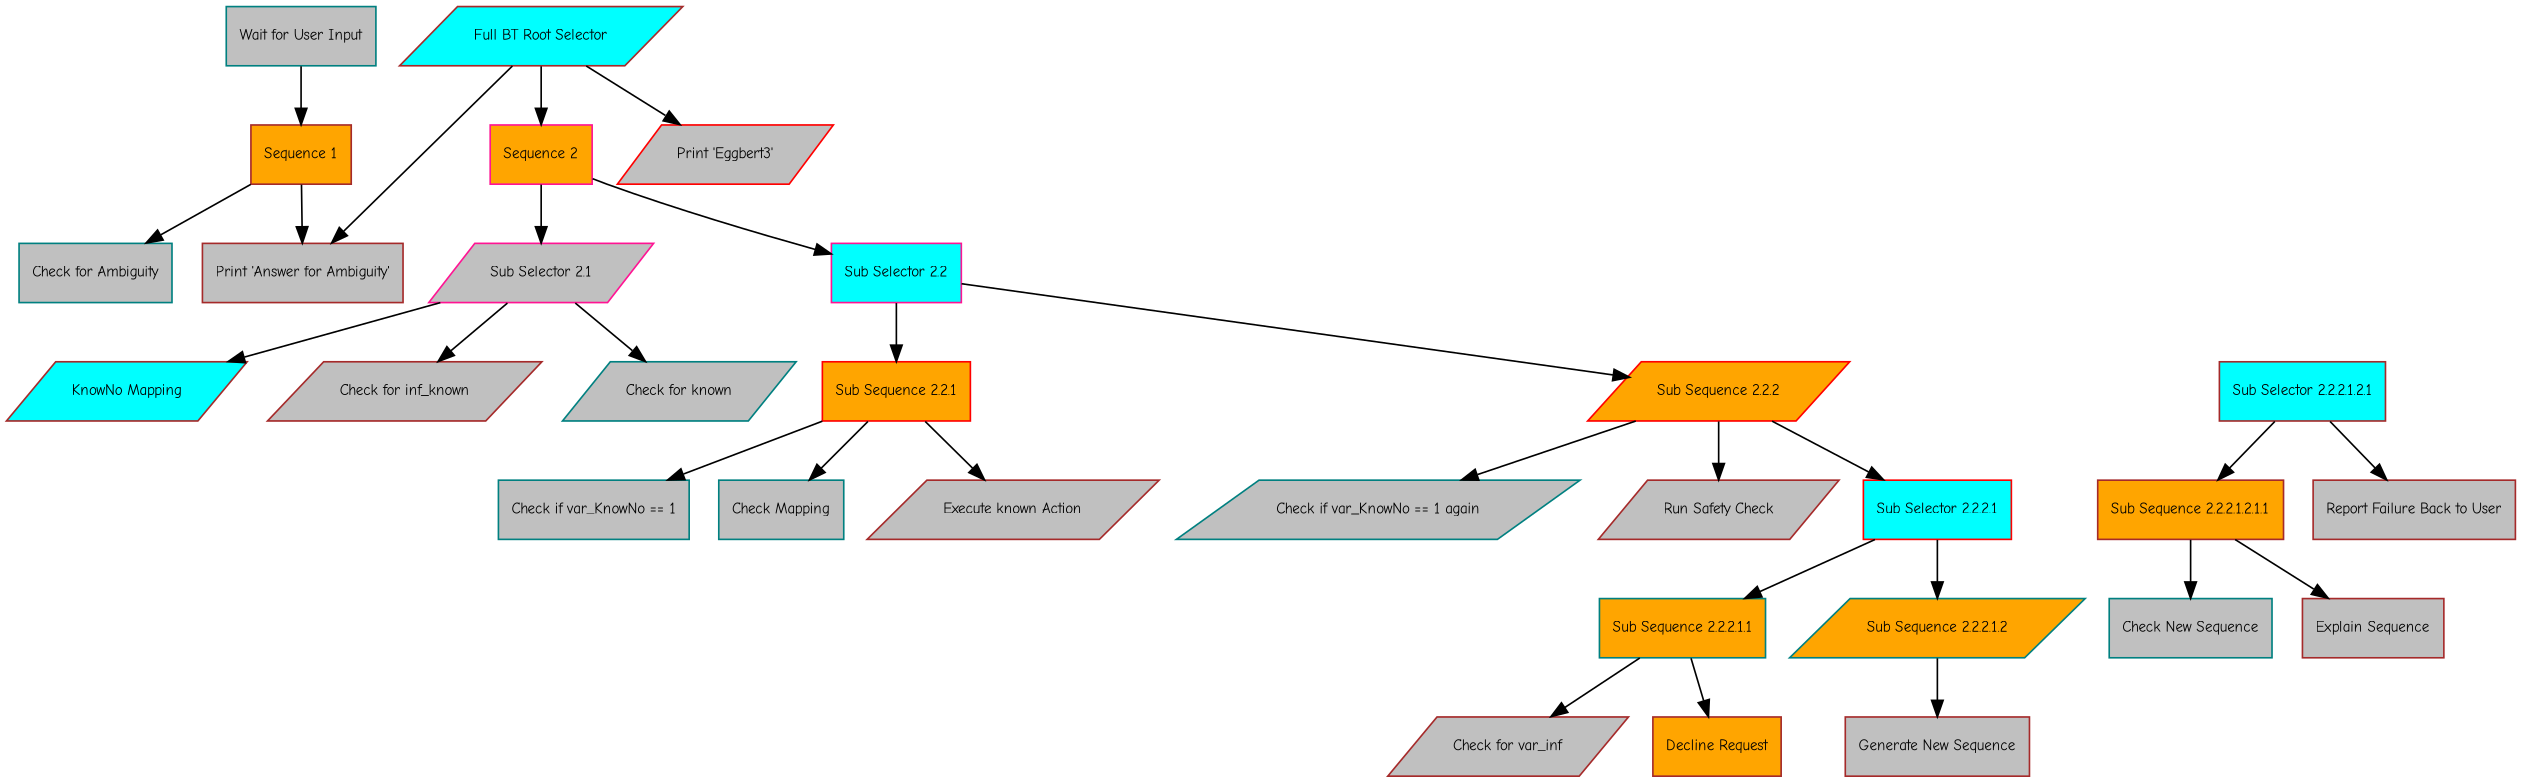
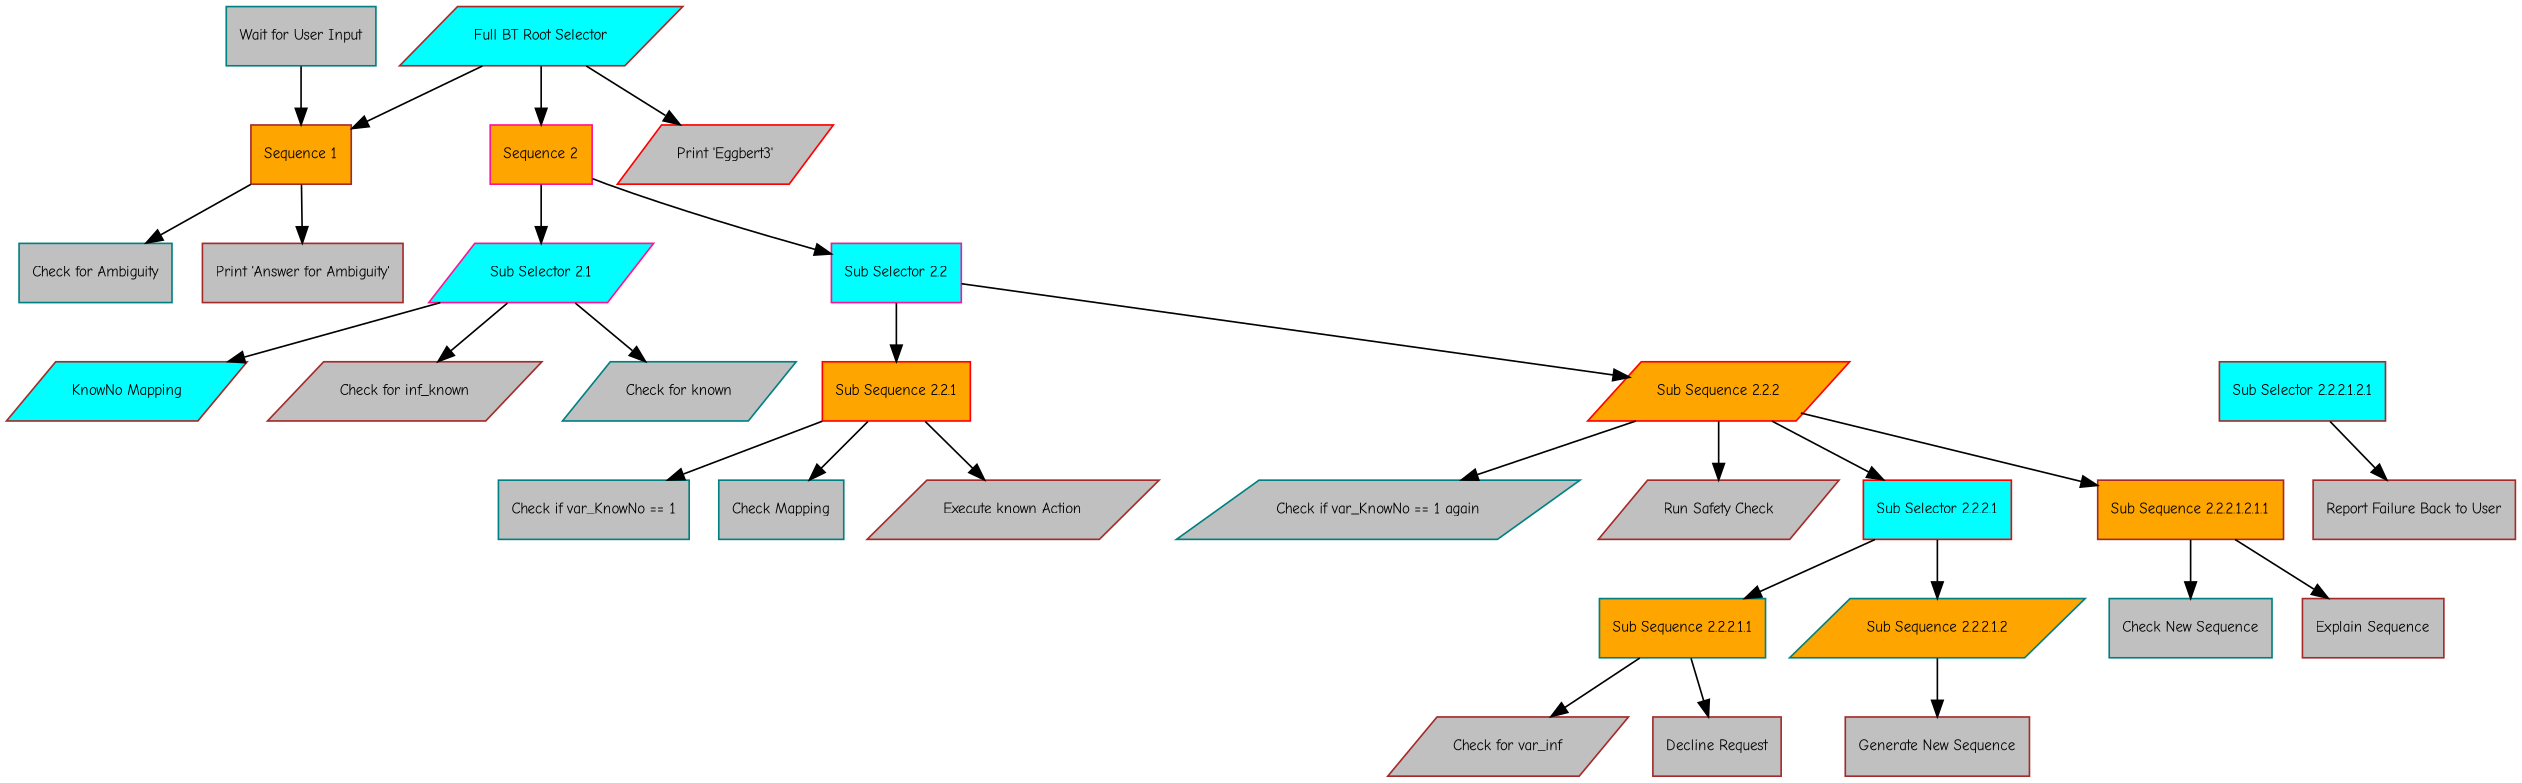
edge "Full BT Root Selector" -> "Print 'Answer for Ambiguity'": now "Full BT Root Selector" -> "Sequence 1"
node "Sub Selector 2.1": fillcolor gray -> cyan
edge "Sub Selector 2.2.2.1.2.1" -> "Sub Sequence 2.2.2.1.2.1.1": now "Sub Sequence 2.2.2" -> "Sub Sequence 2.2.2.1.2.1.1"
node "Decline Request": fillcolor orange -> gray
